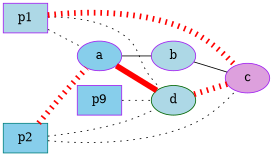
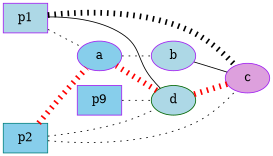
edge "p1" -- "c": color red -> black
edge "p1" -- "d": style dotted -> solid
edge "a" -- "b": style solid -> dotted
edge "a" -- "d": style solid -> dotted
